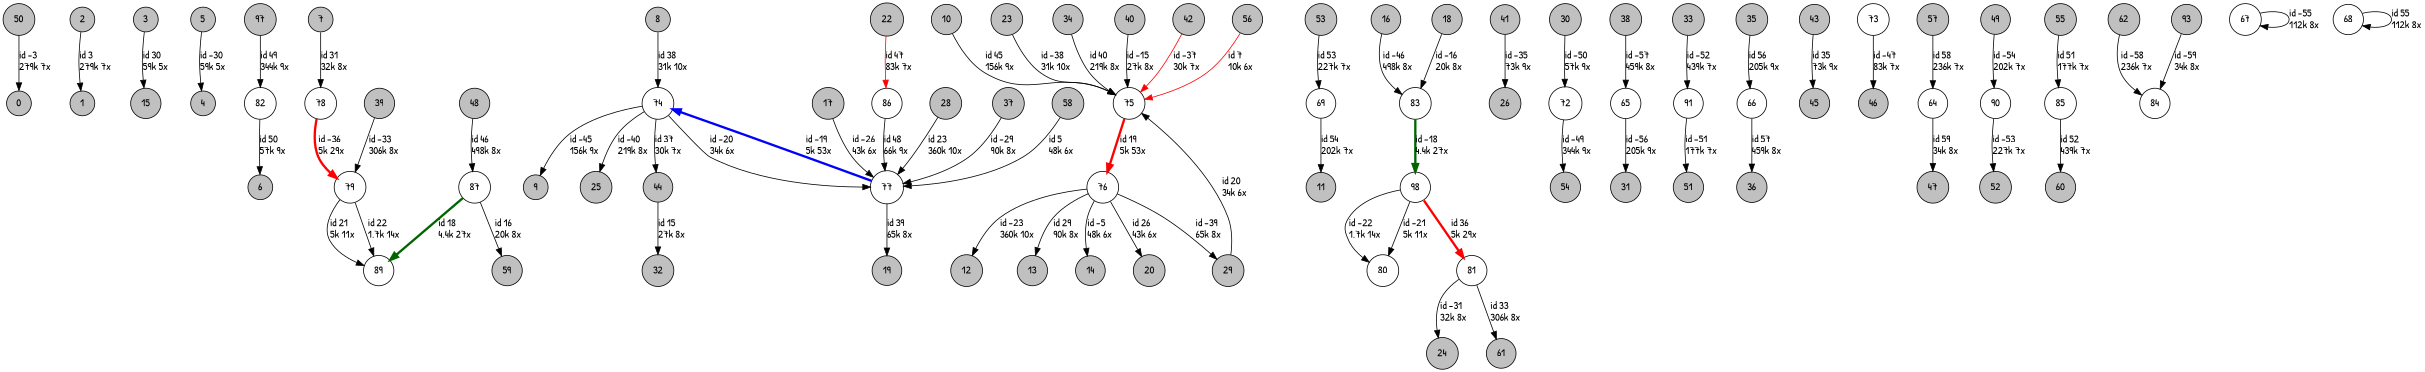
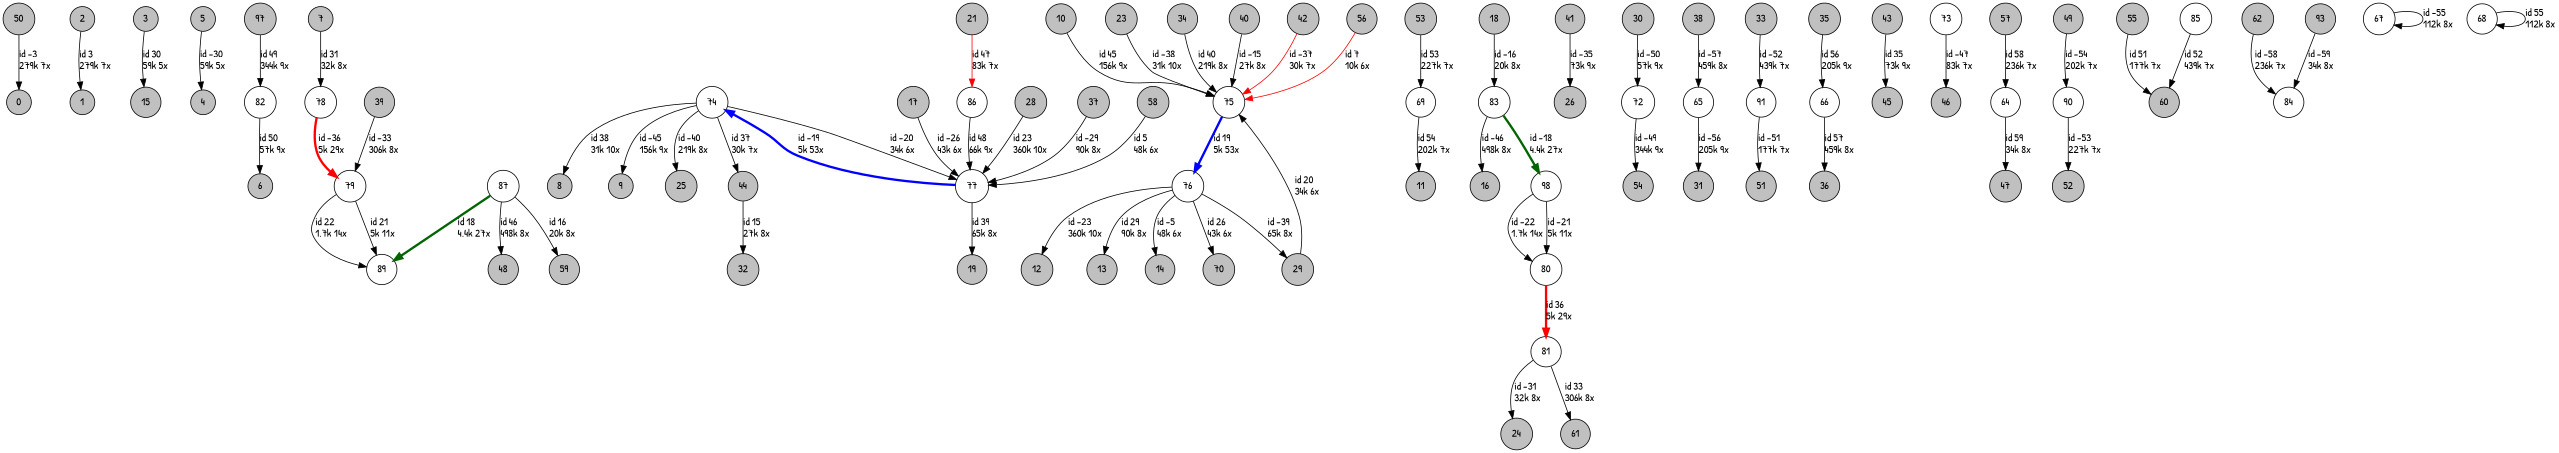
node "22": label "22" -> "21"
edge "8" -> "74": reversed
edge "55" -> "85": now "55" -> "60"
edge "16" -> "83": reversed
edge "48" -> "87": reversed
edge "75" -> "76": color red -> blue
edge "98" -> "81": now "80" -> "81"
node "20": label "20" -> "70"
